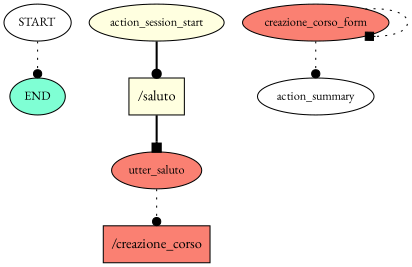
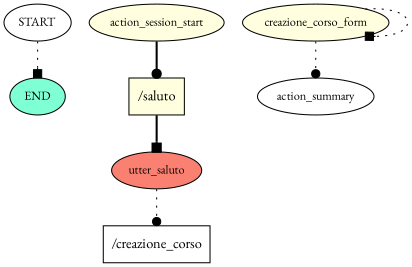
node "creazione_corso_form": fillcolor salmon -> lightyellow
edge "START" -> "END": arrowhead dot -> box
node "/creazione_corso": fillcolor salmon -> white
